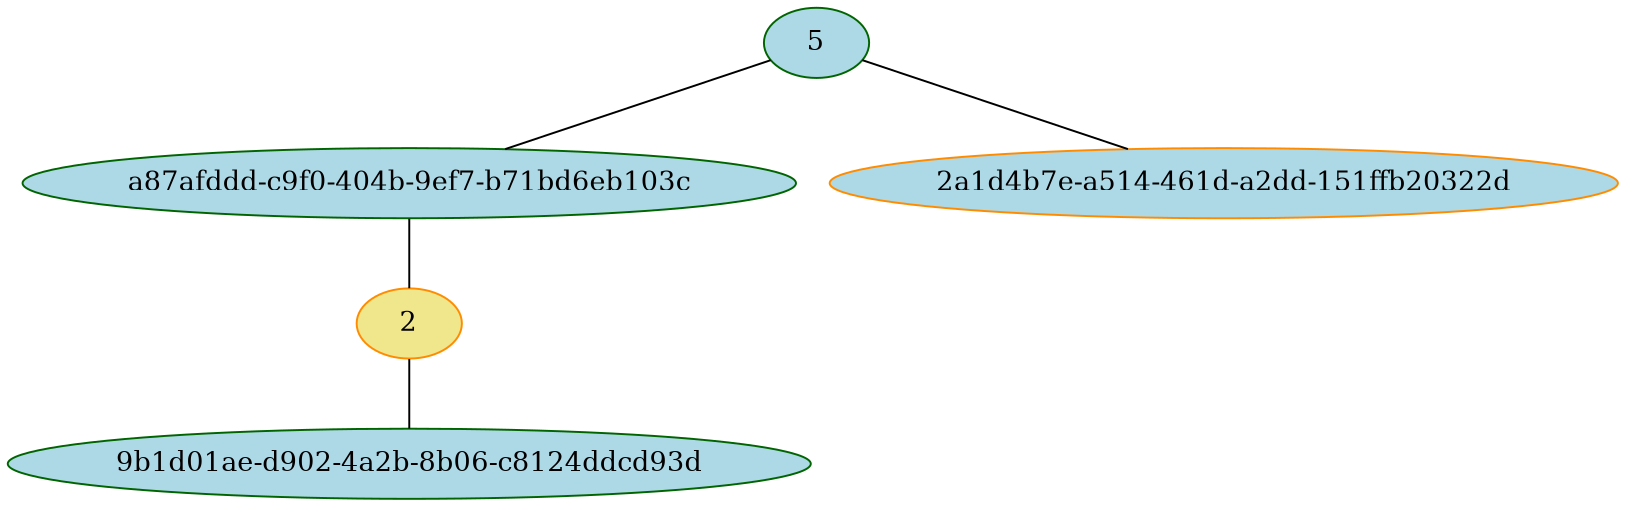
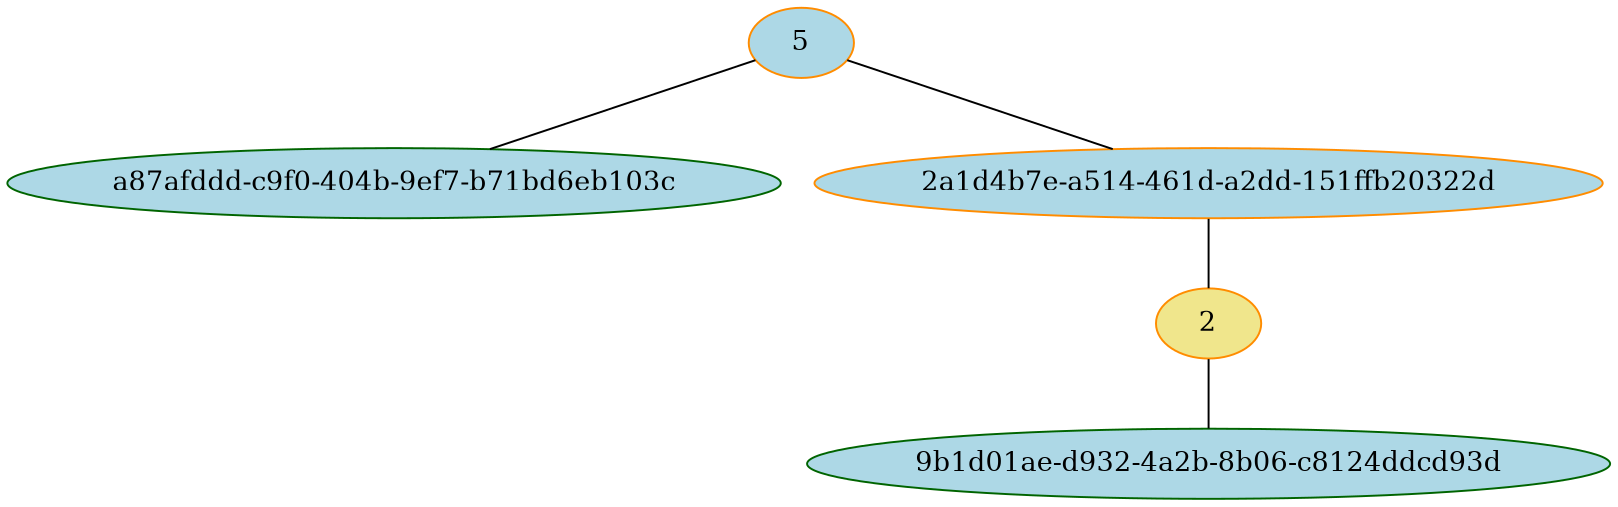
node "5": color darkgreen -> darkorange
edge "a87afddd-c9f0-404b-9ef7-b71bd6eb103c" -- "2": now "2a1d4b7e-a514-461d-a2dd-151ffb20322d" -- "2"
node "9b1d01ae-d902-4a2b-8b06-c8124ddcd93d": label "9b1d01ae-d902-4a2b-8b06-c8124ddcd93d" -> "9b1d01ae-d932-4a2b-8b06-c8124ddcd93d"
